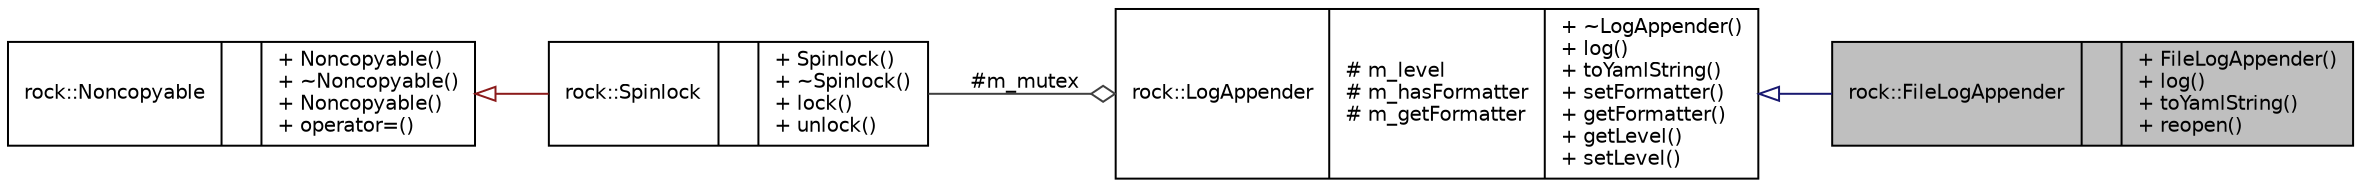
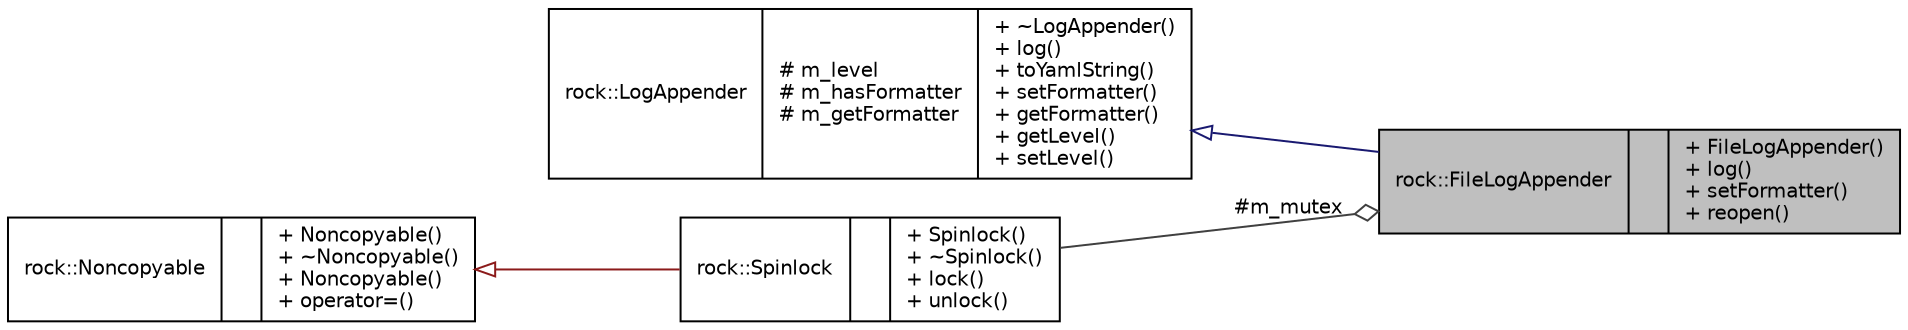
edge "rock::Spinlock" -> "rock::LogAppender": now "rock::Spinlock" -> "rock::FileLogAppender"
node "rock::FileLogAppender": text "+ toYamlString()" -> "+ setFormatter()"
